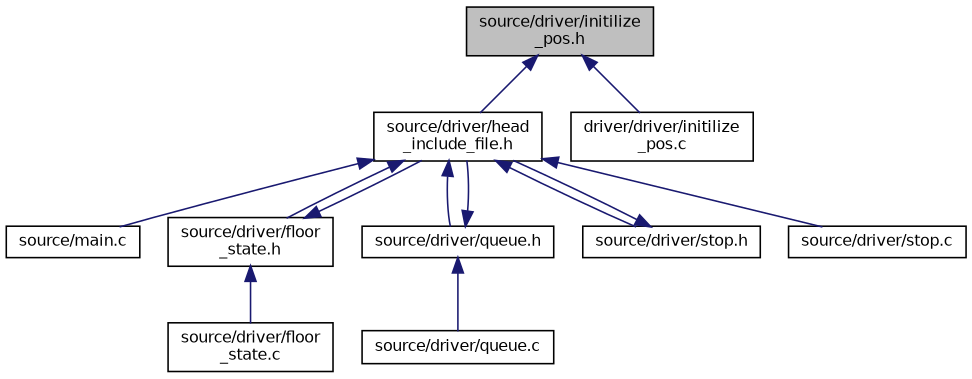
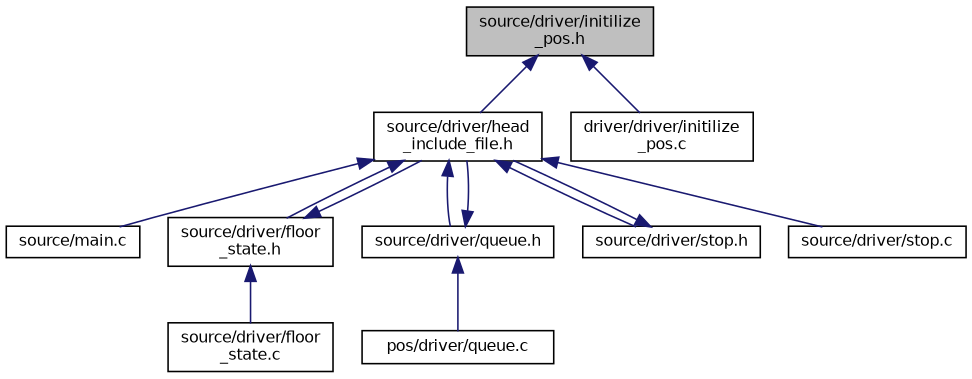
node "source/driver/queue.c": label "source/driver/queue.c" -> "pos/driver/queue.c"
